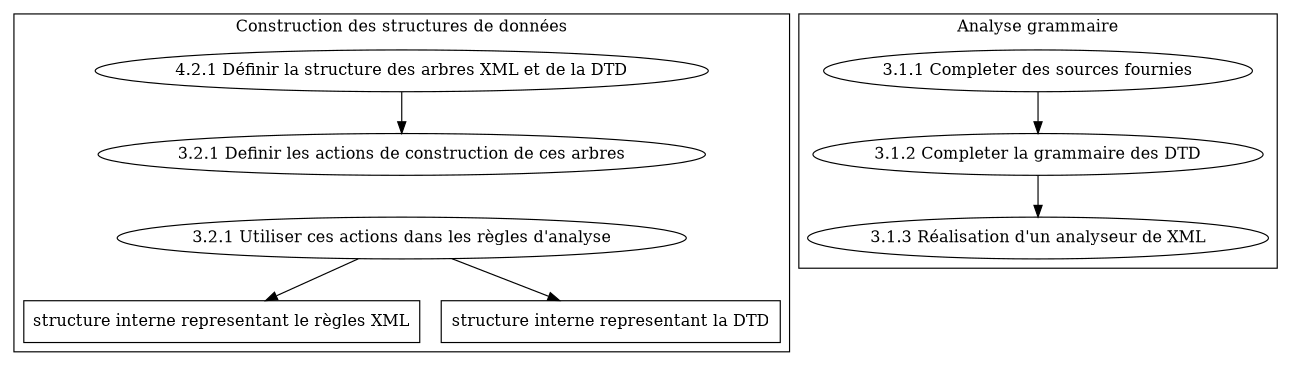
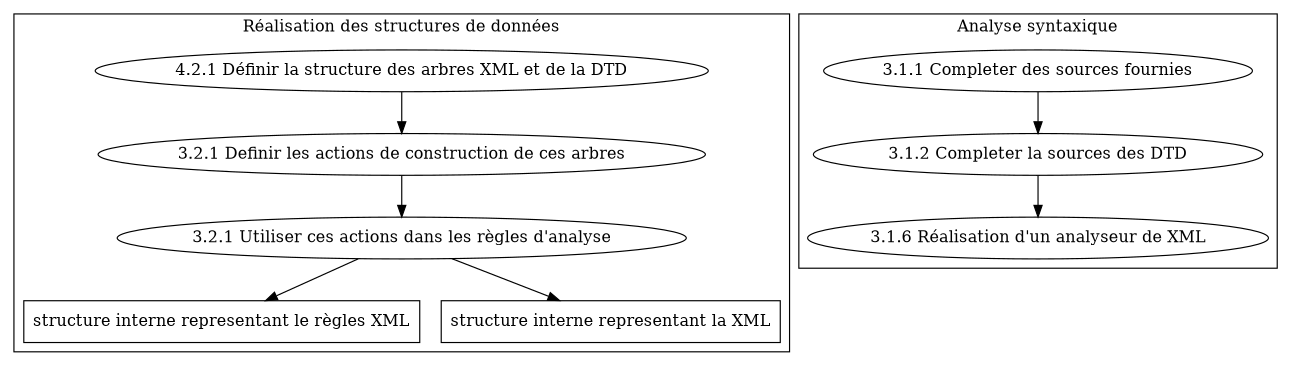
cluster "Construction des structures de données": label "Construction des structures de données" -> "Réalisation des structures de données"
cluster "Analyse grammaire": label "Analyse grammaire" -> "Analyse syntaxique"
node "3.1.2 Completer la grammaire des DTD": label "3.1.2 Completer la grammaire des DTD" -> "3.1.2 Completer la sources des DTD"
edge "3.2.1 Definir les actions de construction de ces arbres" -> "3.2.1 Utiliser ces actions dans les règles d'analyse": added
node "3.1.3 Réalisation d'un analyseur de XML": label "3.1.3 Réalisation d'un analyseur de XML" -> "3.1.6 Réalisation d'un analyseur de XML"
node "structure interne representant la DTD": label "structure interne representant la DTD" -> "structure interne representant la XML"
